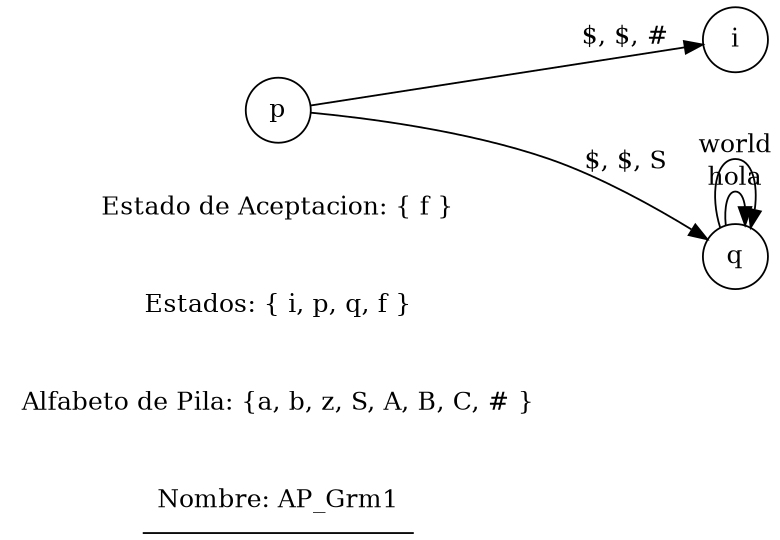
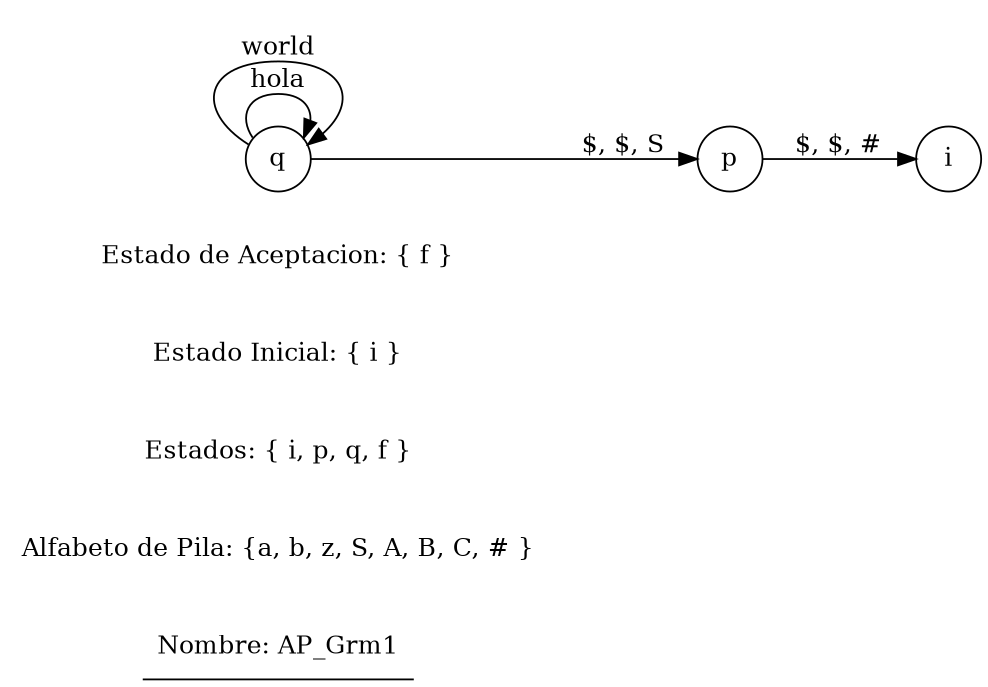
edge "p" -> "q": reversed
node "Estado Inicial: { i }": added
